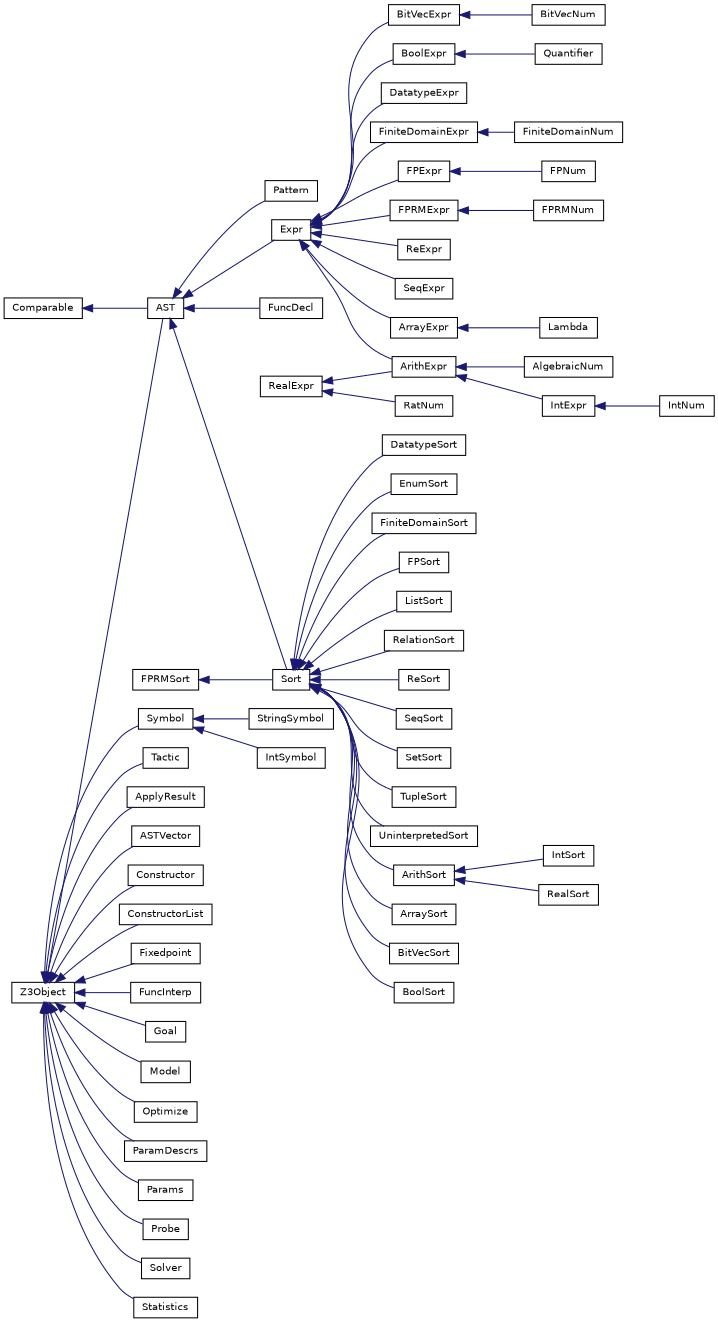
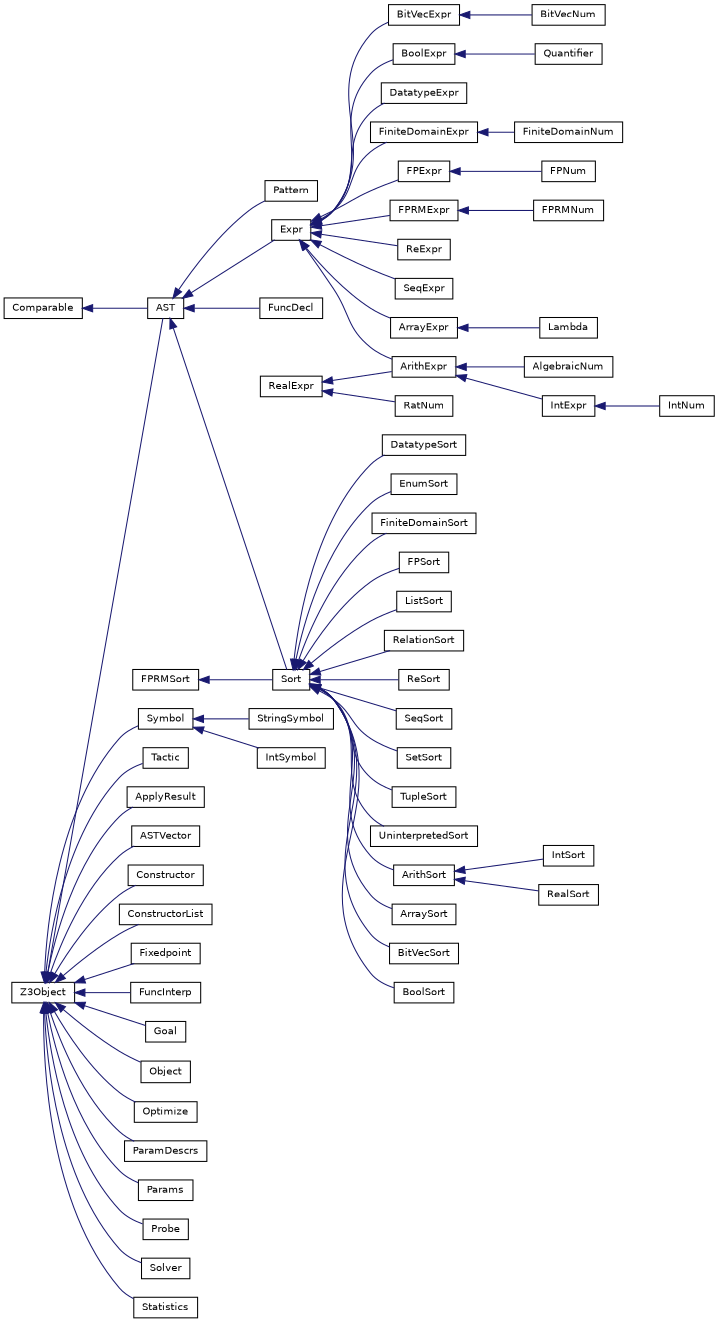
node "Model": label "Model" -> "Object"
